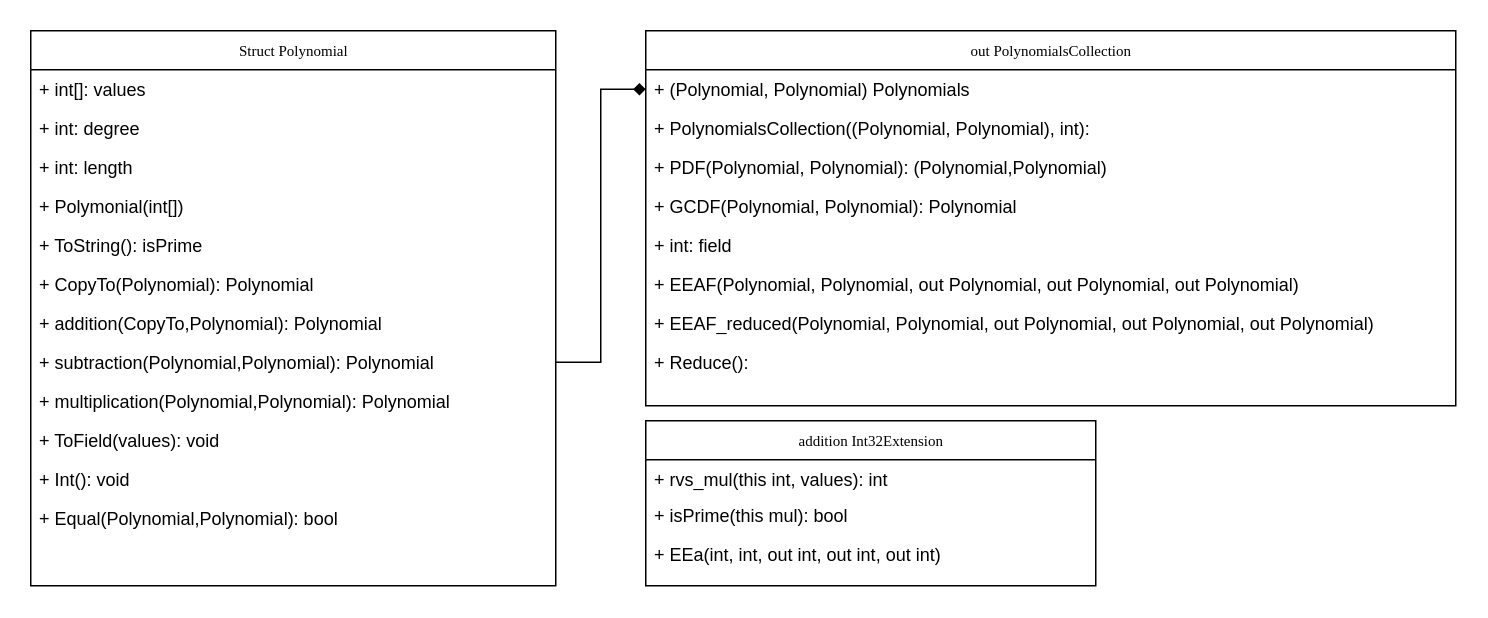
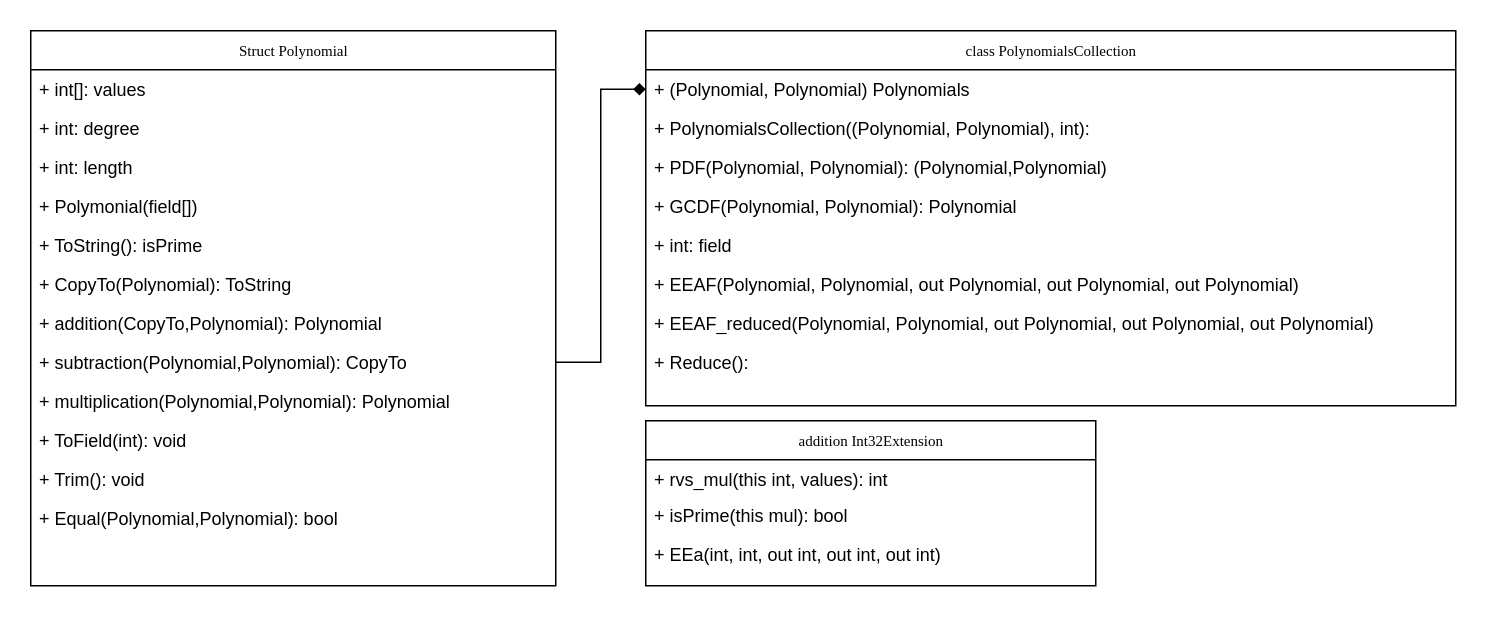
node "out PolynomialsCollection": label "out PolynomialsCollection" -> "class PolynomialsCollection"
node "+ Polymonial(int[])": label "+ Polymonial(int[])" -> "+ Polymonial(field[])"
node "+ CopyTo(Polynomial): Polynomial": label "+ CopyTo(Polynomial): Polynomial" -> "+ CopyTo(Polynomial): ToString"
node "+ subtraction(Polynomial,Polynomial): Polynomial": label "+ subtraction(Polynomial,Polynomial): Polynomial" -> "+ subtraction(Polynomial,Polynomial): CopyTo"
node "+ ToField(values): void": label "+ ToField(values): void" -> "+ ToField(int): void"
node "+ Int(): void": label "+ Int(): void" -> "+ Trim(): void"
